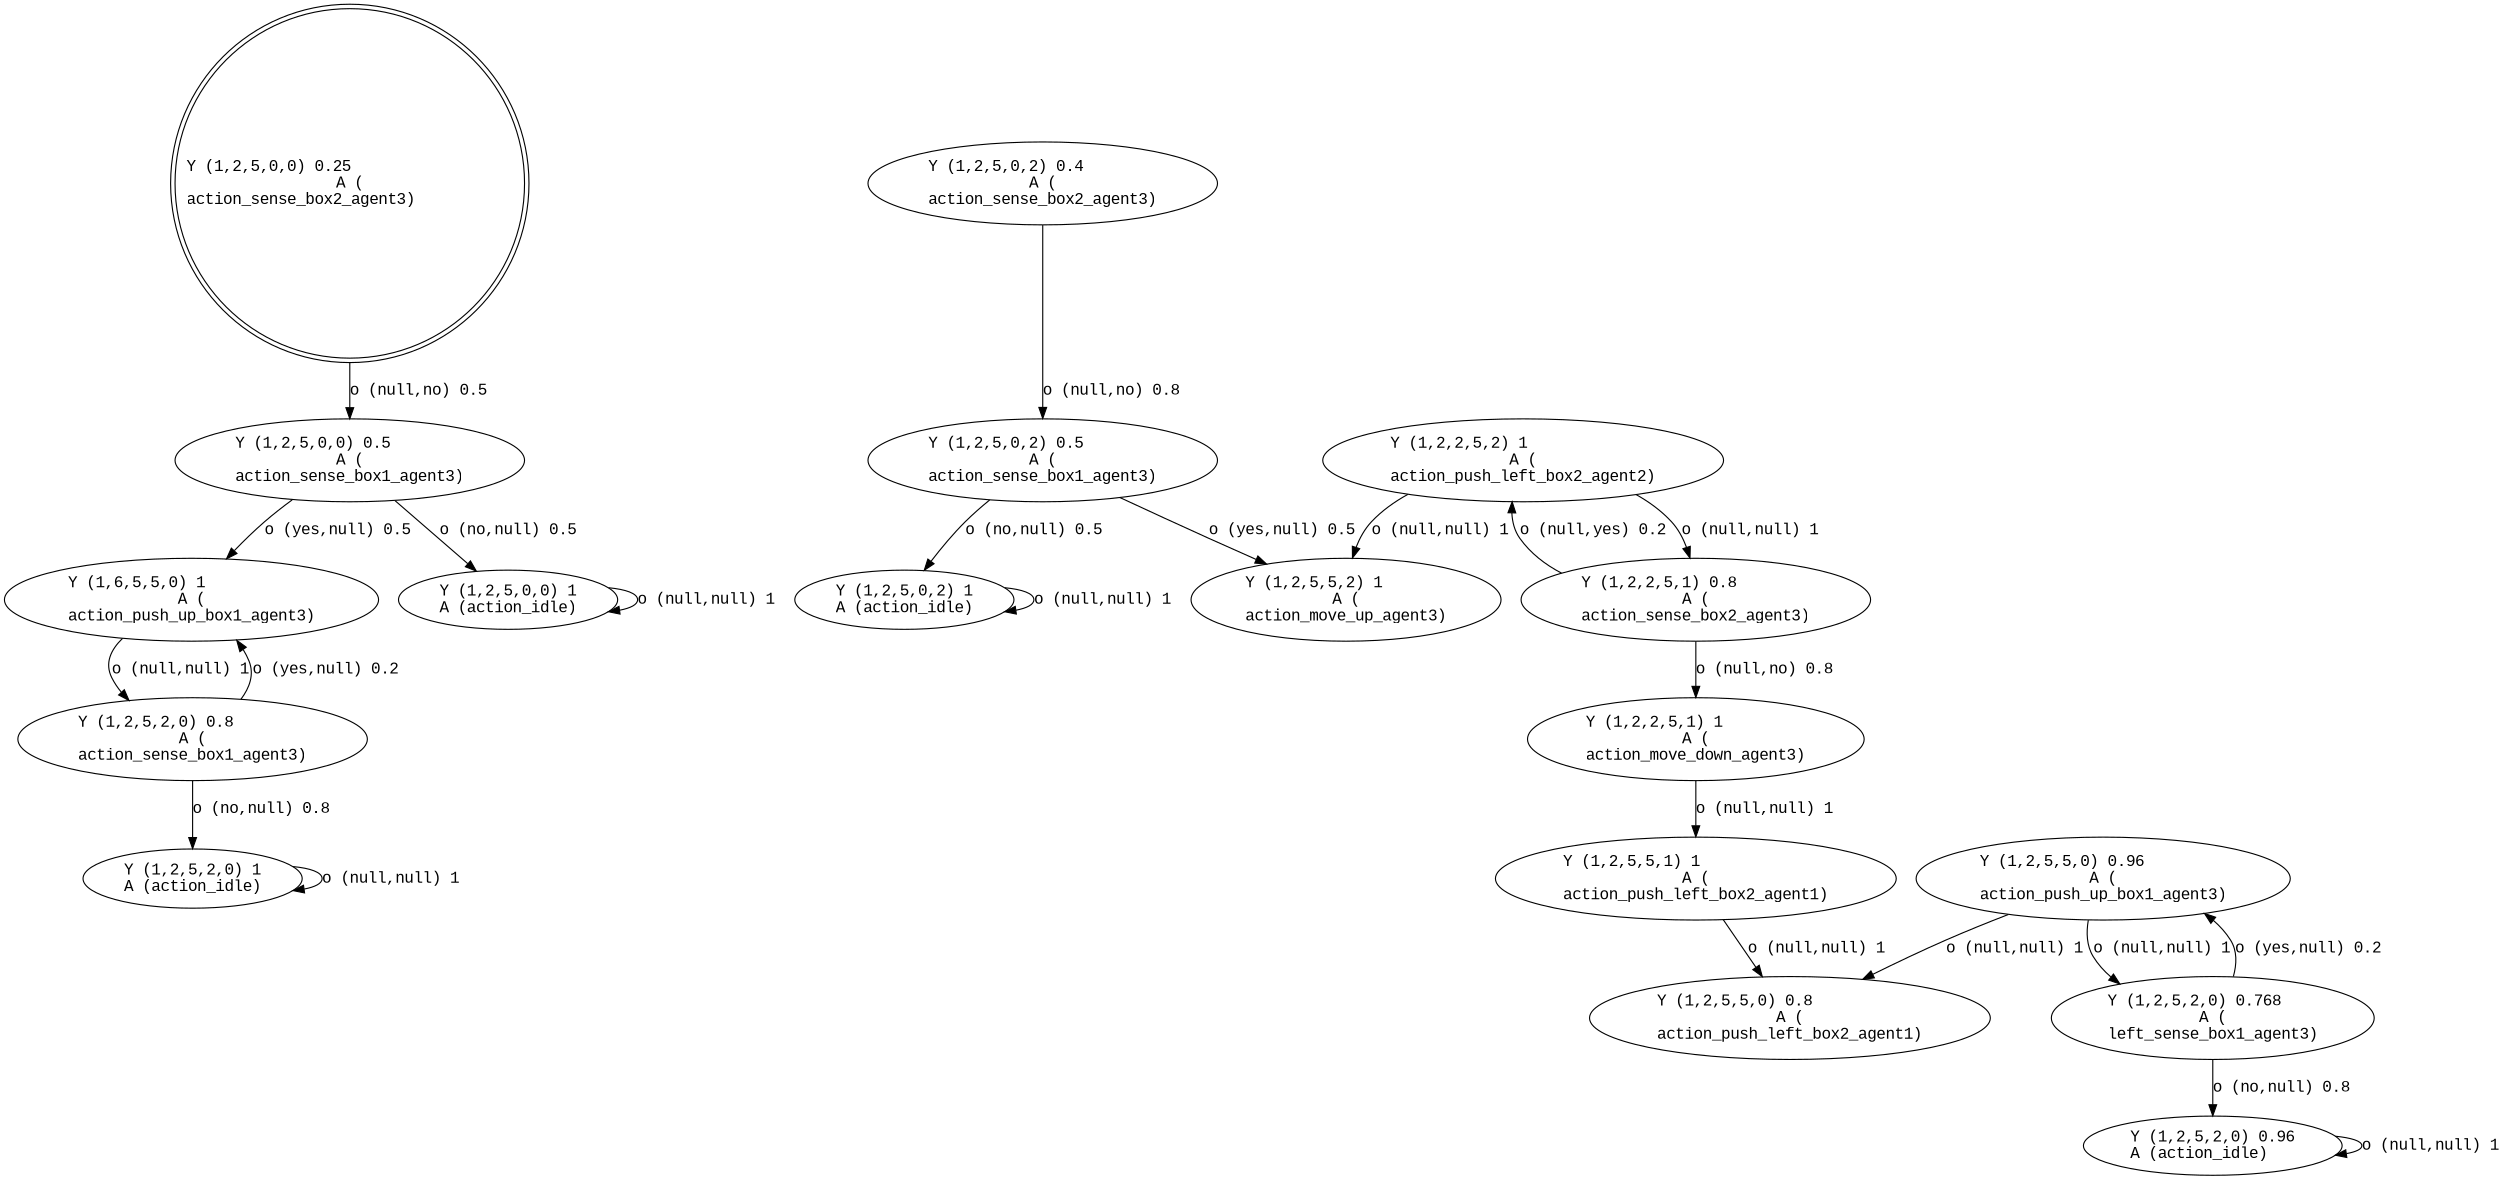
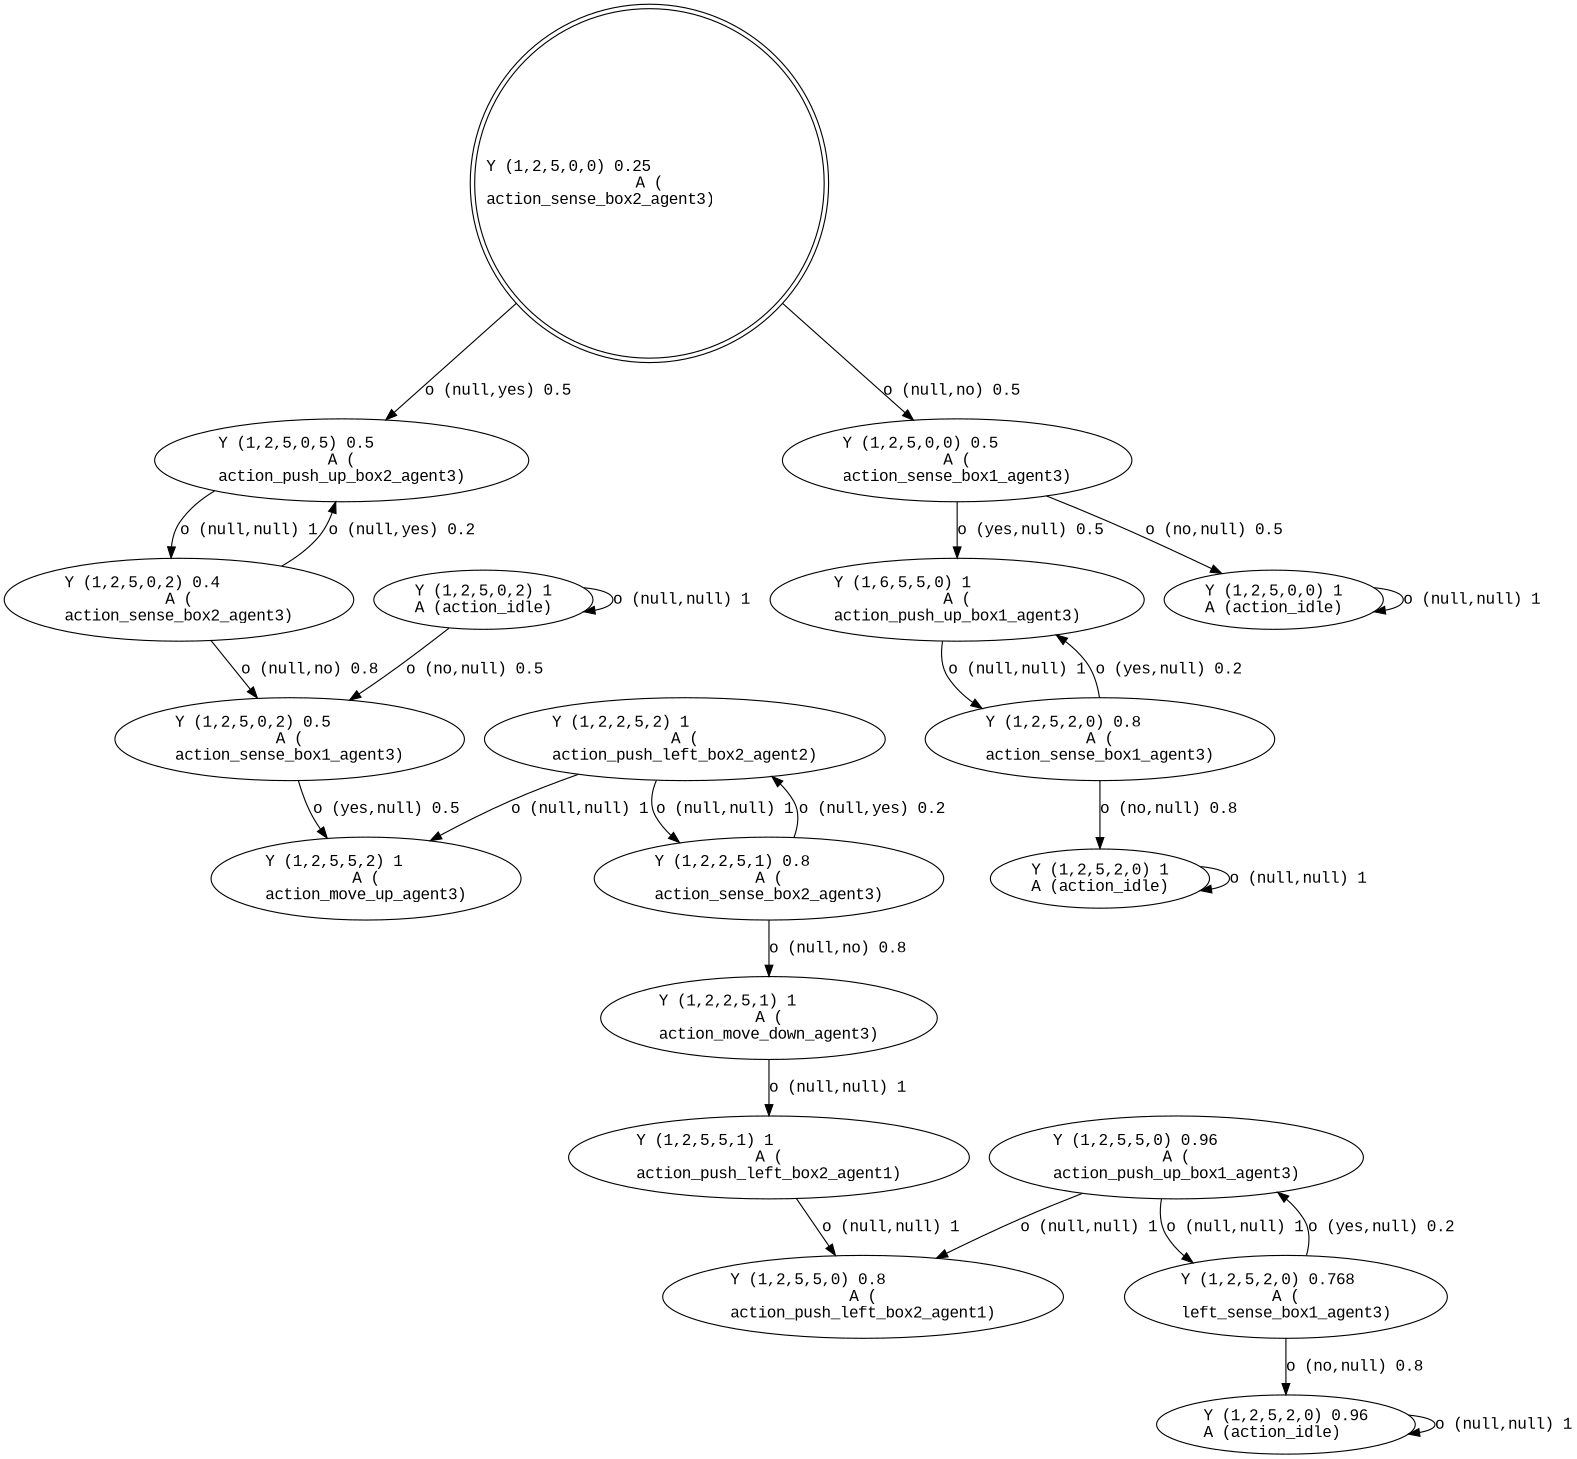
node "Y (1,2,5,0,5) 0.5 A ( action_push_up_box2_agent3)": added
edge "Y (1,2,5,0,2) 0.5 A ( action_sense_box1_agent3)" -> "Y (1,2,5,0,2) 1 A (action_idle)": reversed
